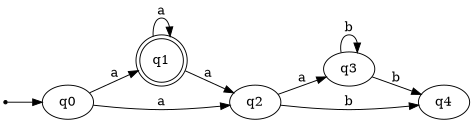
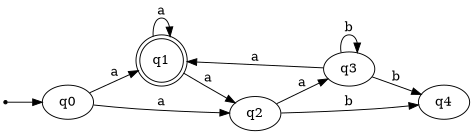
edge "q3" -> "q1": added, label "a"
